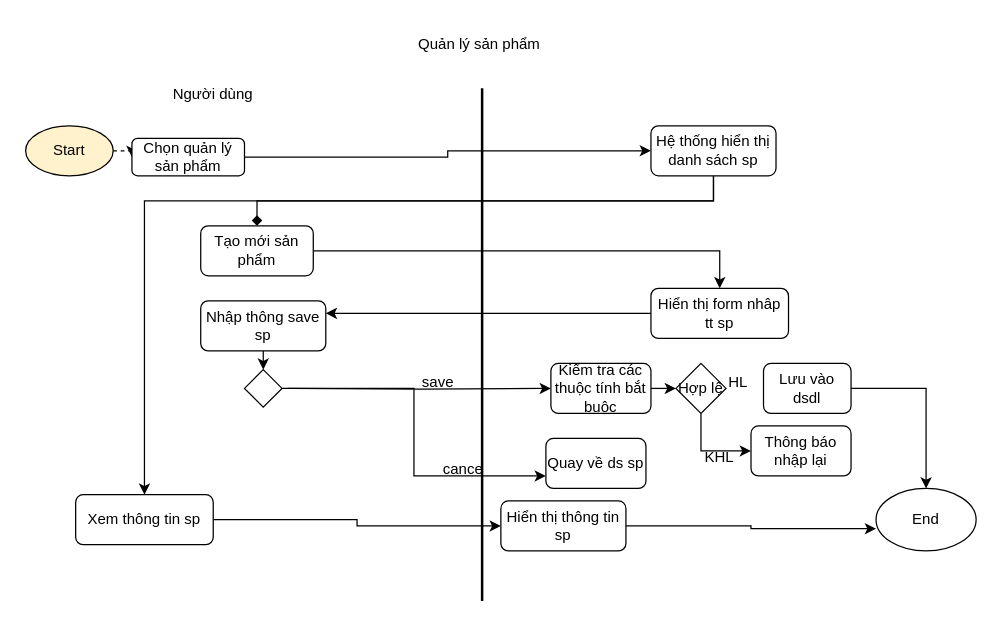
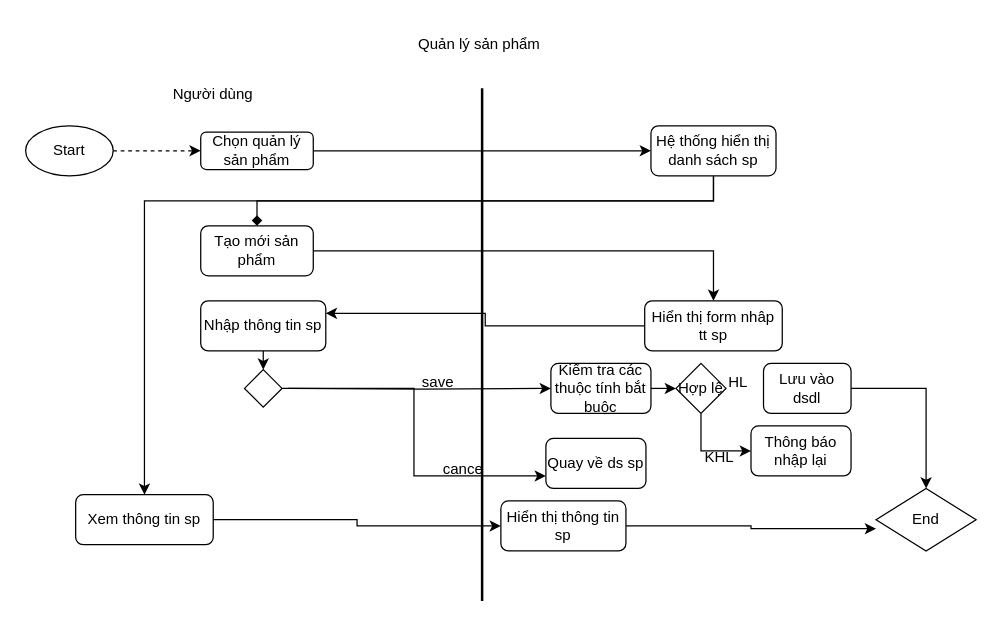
node "Start": fillcolor #fff2cc -> #ffffff
node "Chọn quản lý sản phẩm": moved (188, 157) -> (257, 151)
node "Hiển thị form nhâp tt sp": moved (719, 313) -> (713, 326)
node "Nhập thông save sp": label "Nhập thông save sp" -> "Nhập thông tin sp"
node "End": shape ellipse -> diamond
